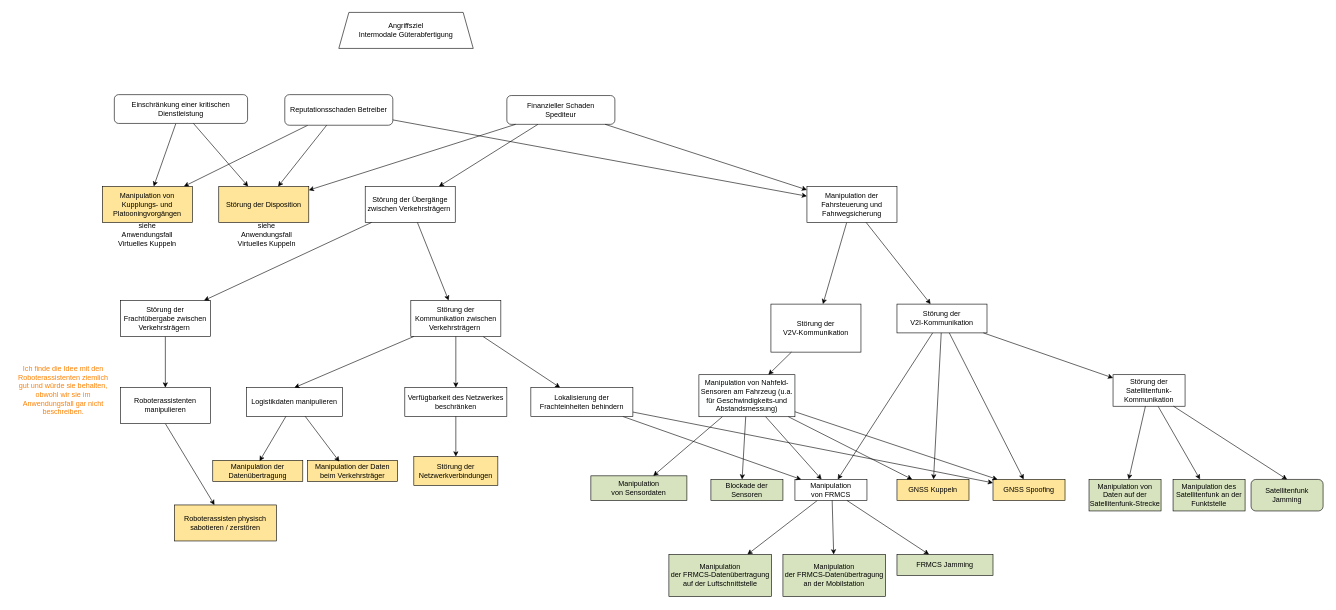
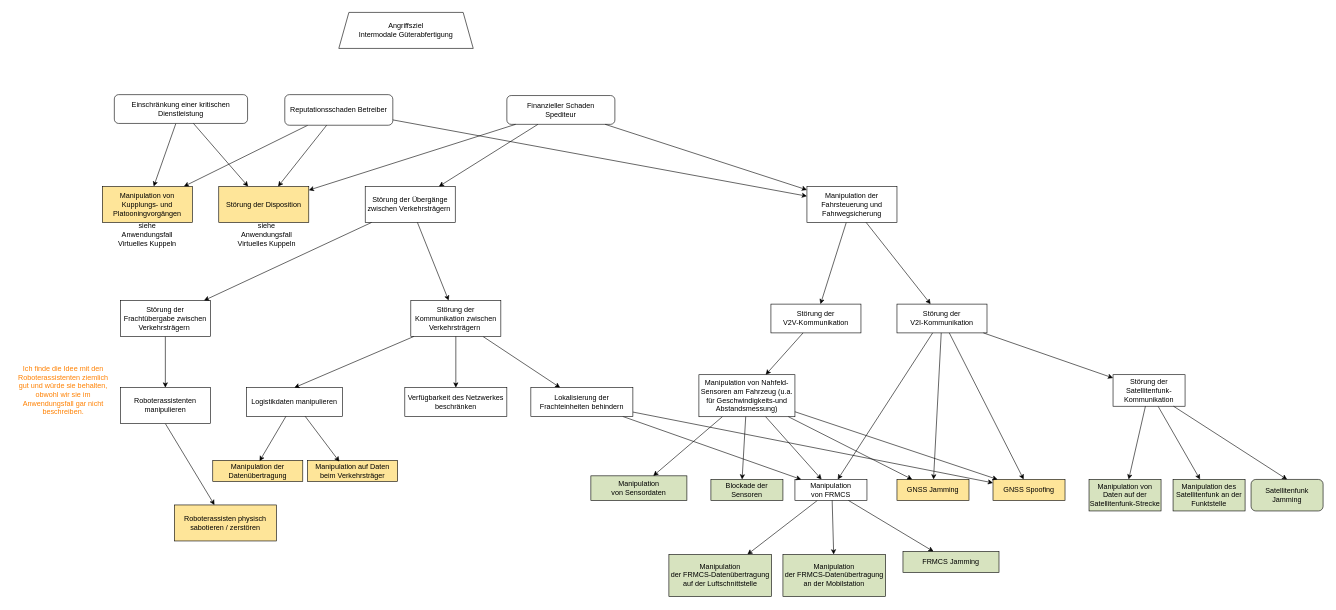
node "Störung der V2V-Kommunikation": size 90x48 -> 90x29
edge "Verfügbarkeit des Netzwerkes beschränken" -> "Störung der Netzwerkverbindungen": removed
node "Manipulation der Daten beim Verkehrsträger": label "Manipulation der Daten beim Verkehrsträger" -> "Manipulation auf Daten beim Verkehrsträger"
node "Störung der Netzwerkverbindungen": removed
node "GNSS Kuppeln": label "GNSS Kuppeln" -> "GNSS Jamming"
node "FRMCS Jamming": moved (945, 565) -> (951, 562)
